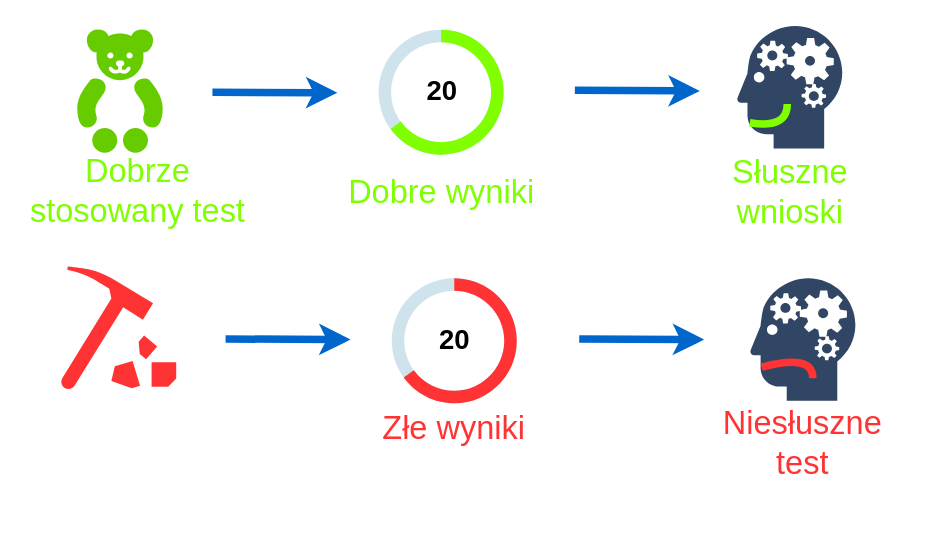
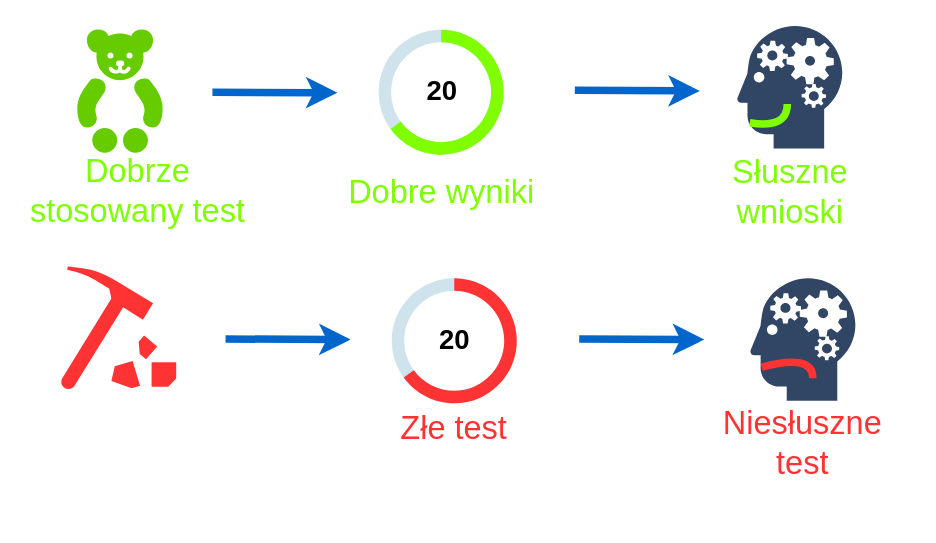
node "Złe wyniki": label "Złe wyniki" -> "Złe test"
